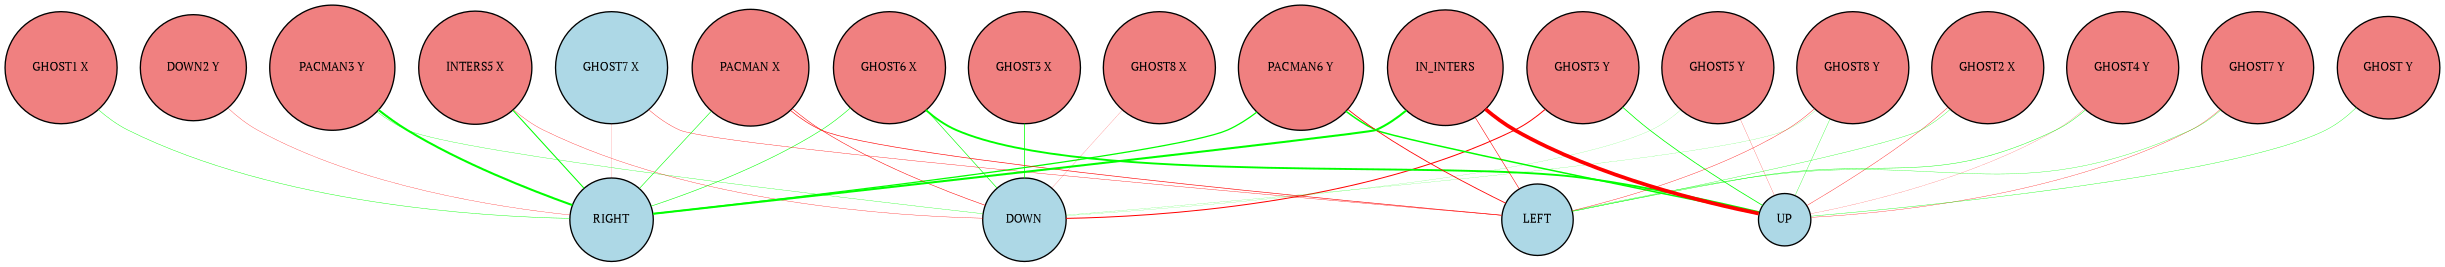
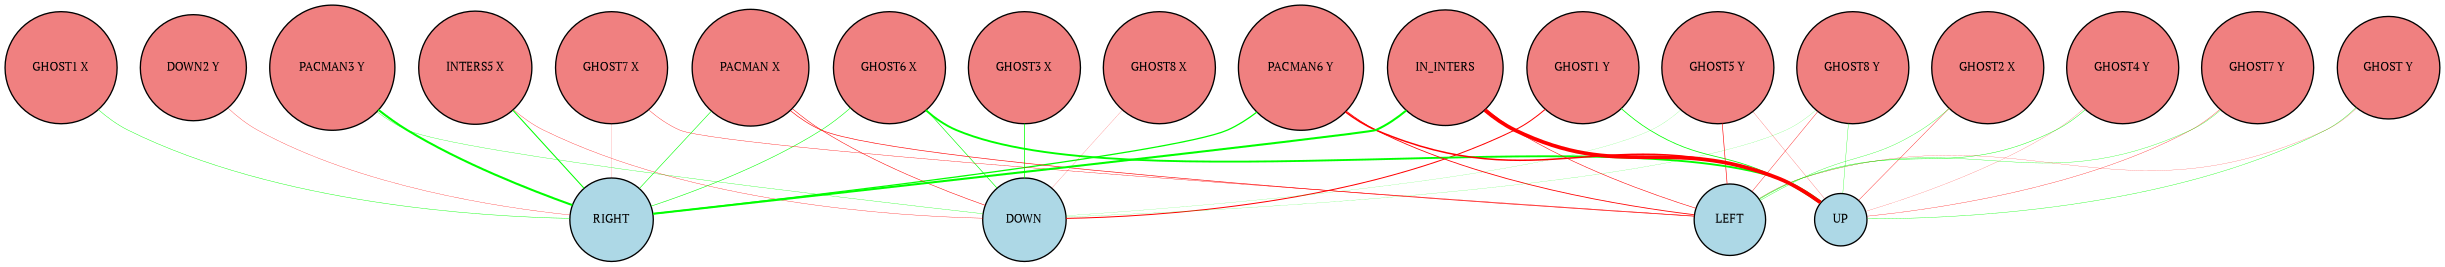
node "GHOST7 X": fillcolor lightblue -> lightcoral
node "GHOST3 Y": label "GHOST3 Y" -> "GHOST1 Y"
edge "GHOST5 Y" -- "LEFT": added
edge "PACMAN6 Y" -- "UP": color green -> red
edge "GHOST Y" -- "LEFT": added
